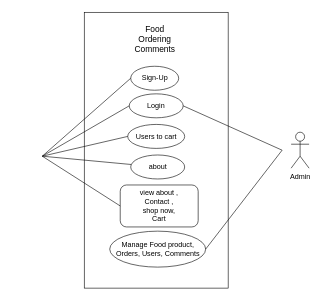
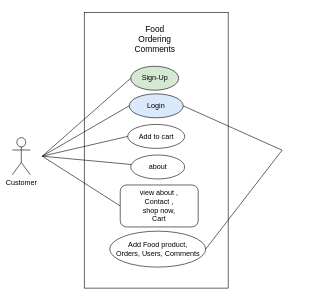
node "Sign-Up": fillcolor #ffffff -> #d5e8d4
node "Login": fillcolor #ffffff -> #dae8fc
node "Users to cart": label "Users to cart" -> "Add to cart"
node "Admin": removed
node "Customer": added
node "Manage Food product, Orders, Users, Comments": label "Manage Food product, Orders, Users, Comments" -> "Add Food product, Orders, Users, Comments"
